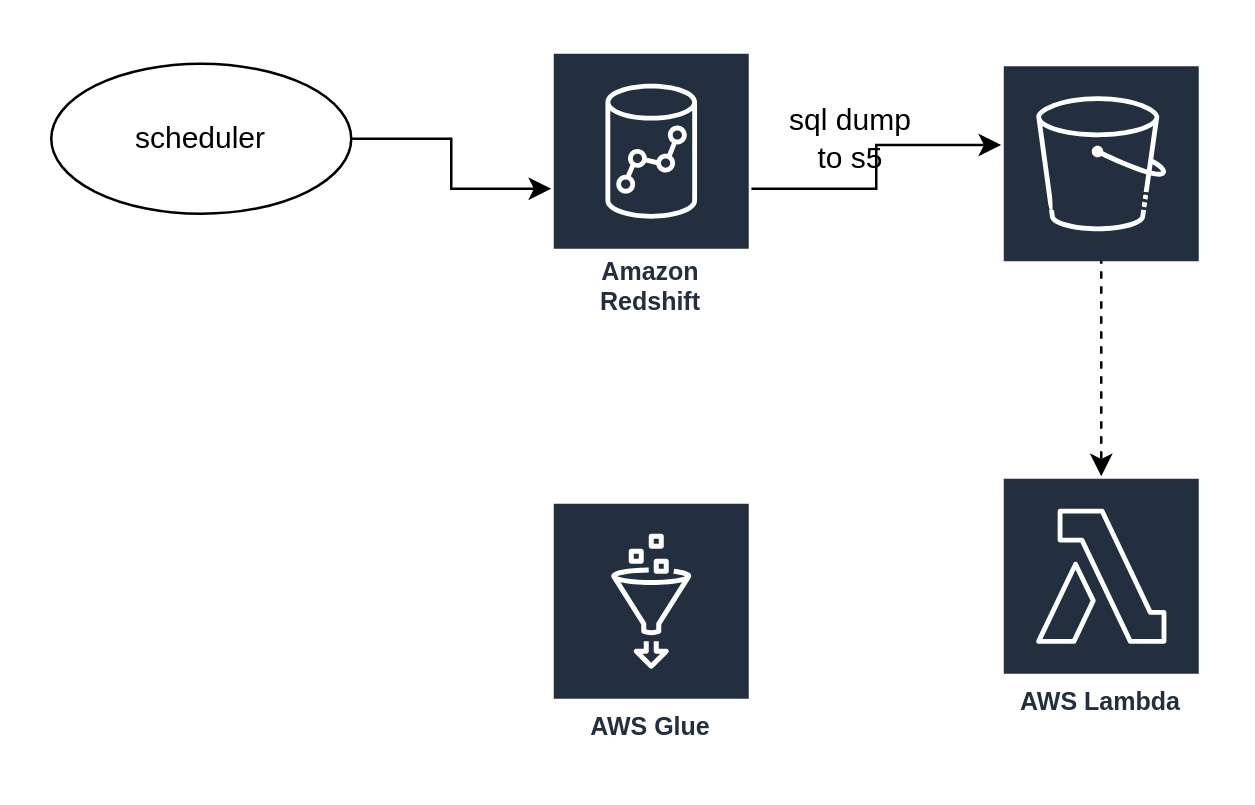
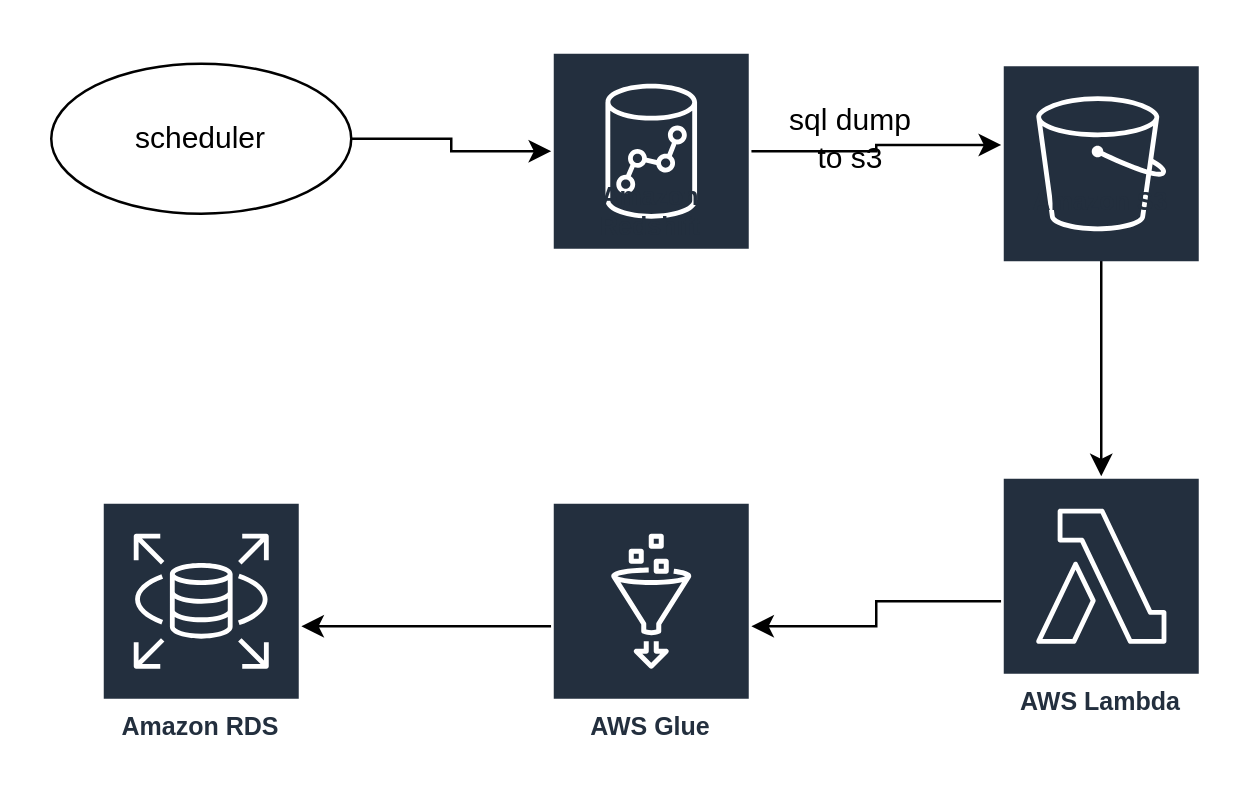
node "sql dump to s5": label "sql dump to s5" -> "sql dump to s3"
node "Amazon Redshift": size 200x275 -> 200x200
edge "Amazon S3" -> "AWS Lambda": style dashed -> solid
edge "AWS Lambda" -> "AWS Glue": added
node "Amazon RDS": added
edge "AWS Glue" -> "Amazon RDS": added
